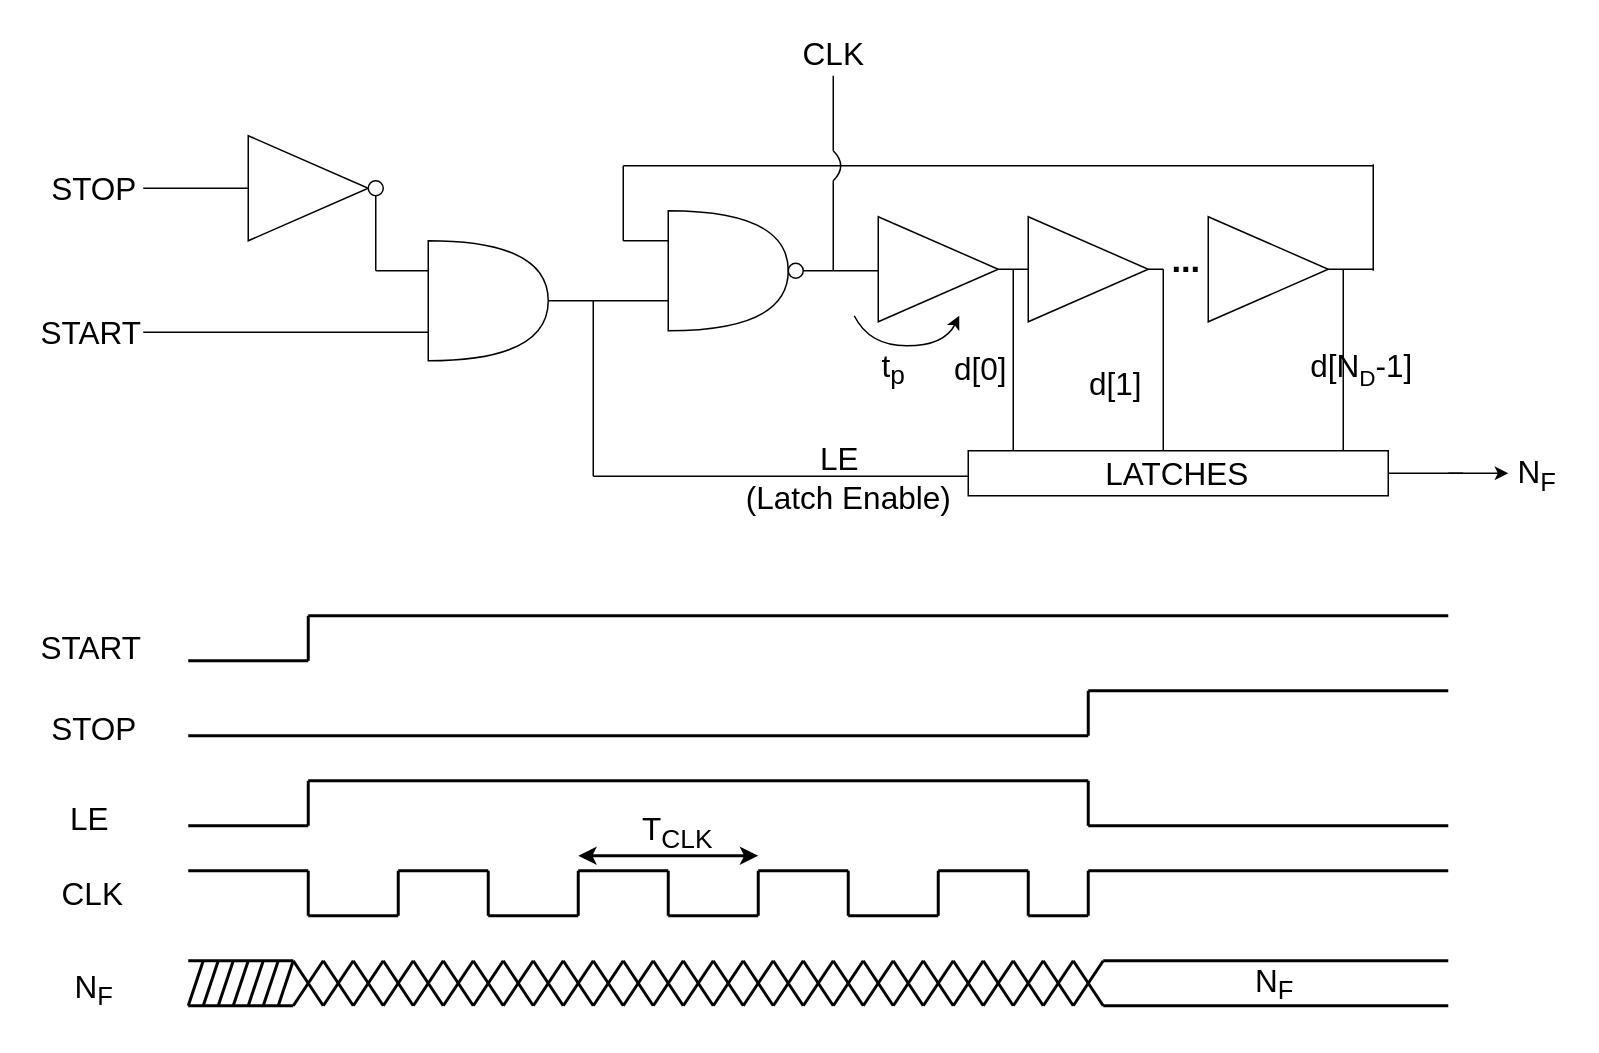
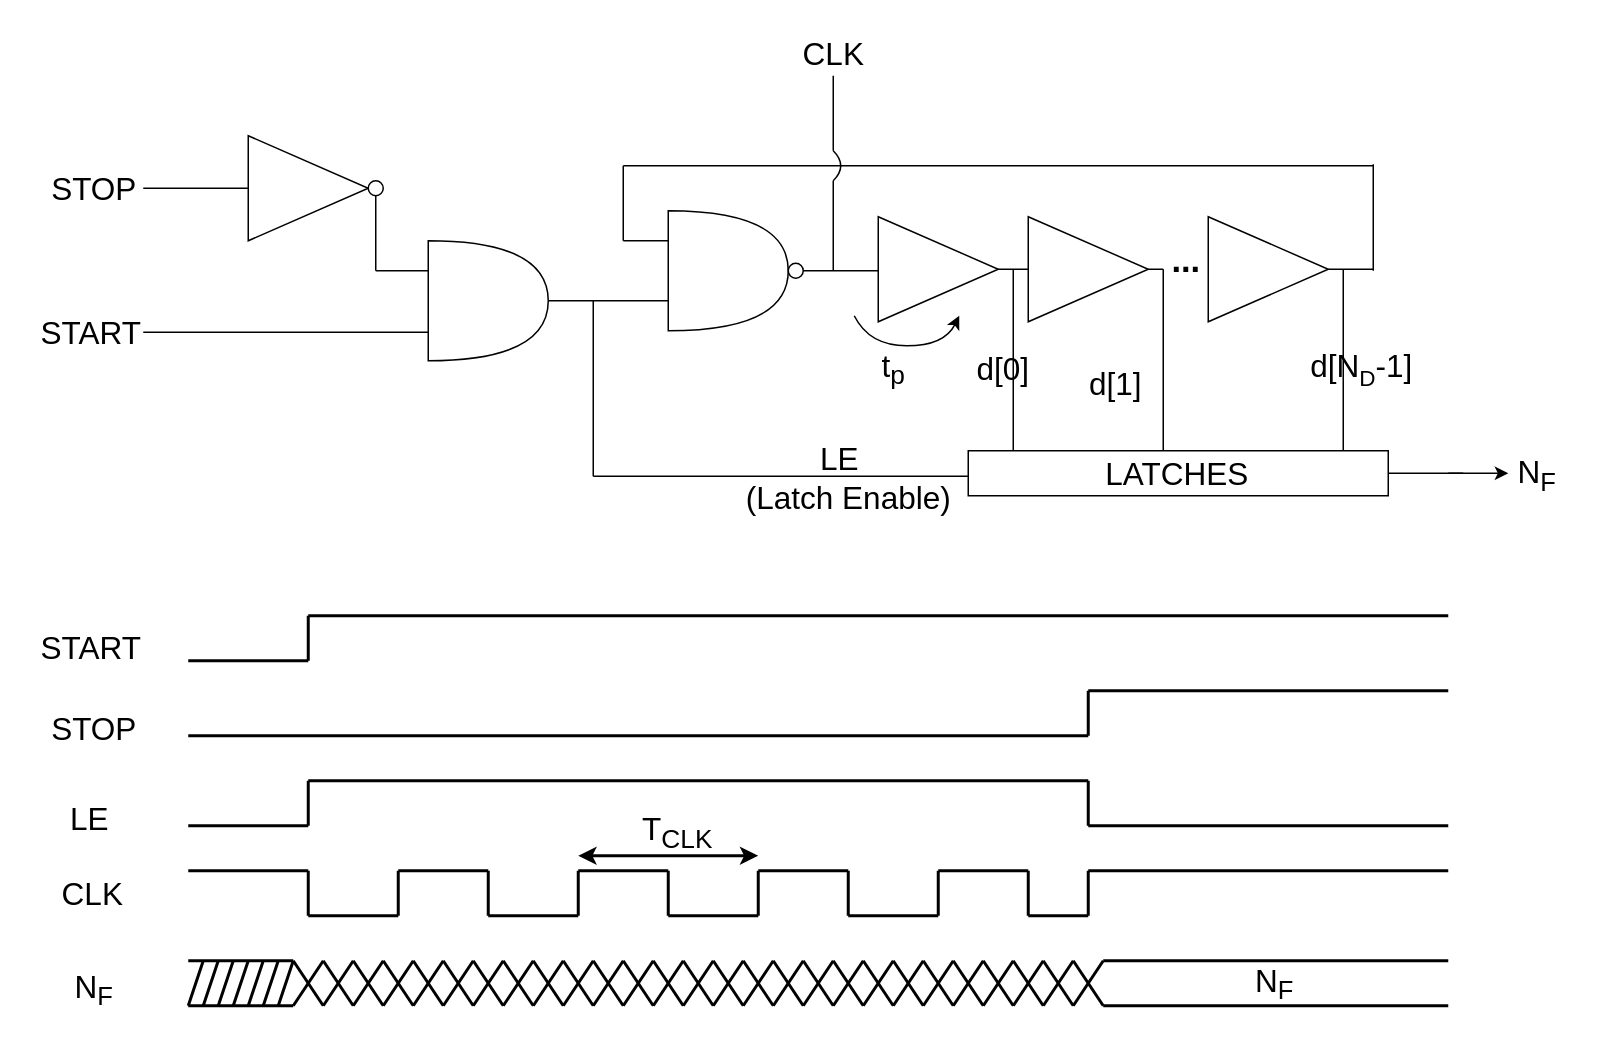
node "d[0]": moved (980, 368) -> (1003, 368)
